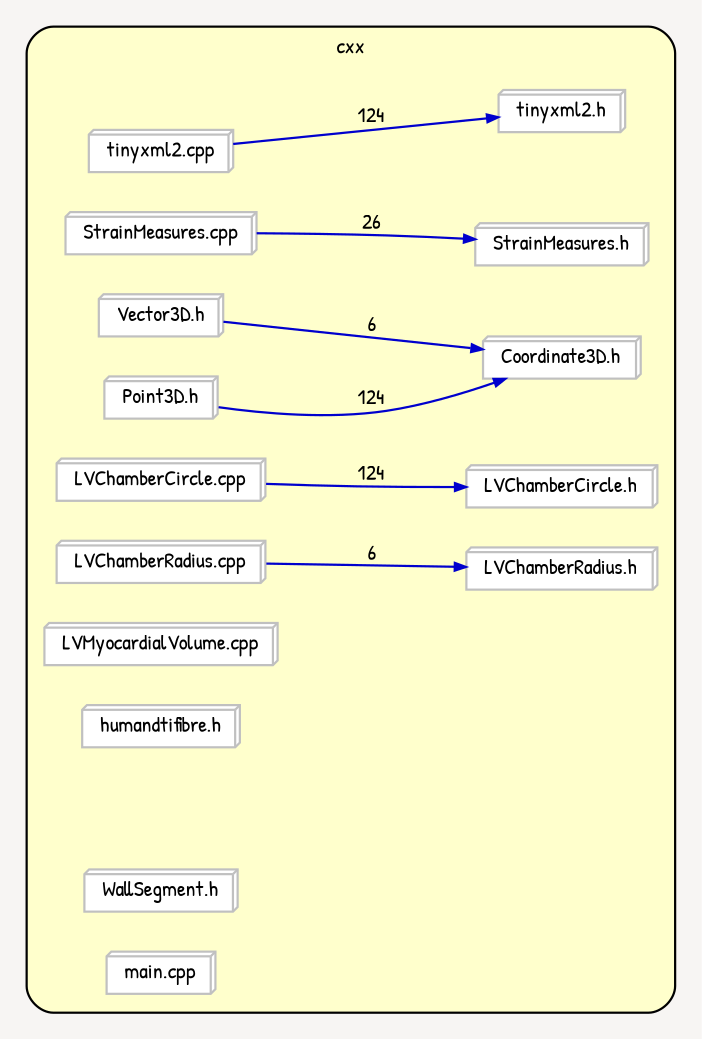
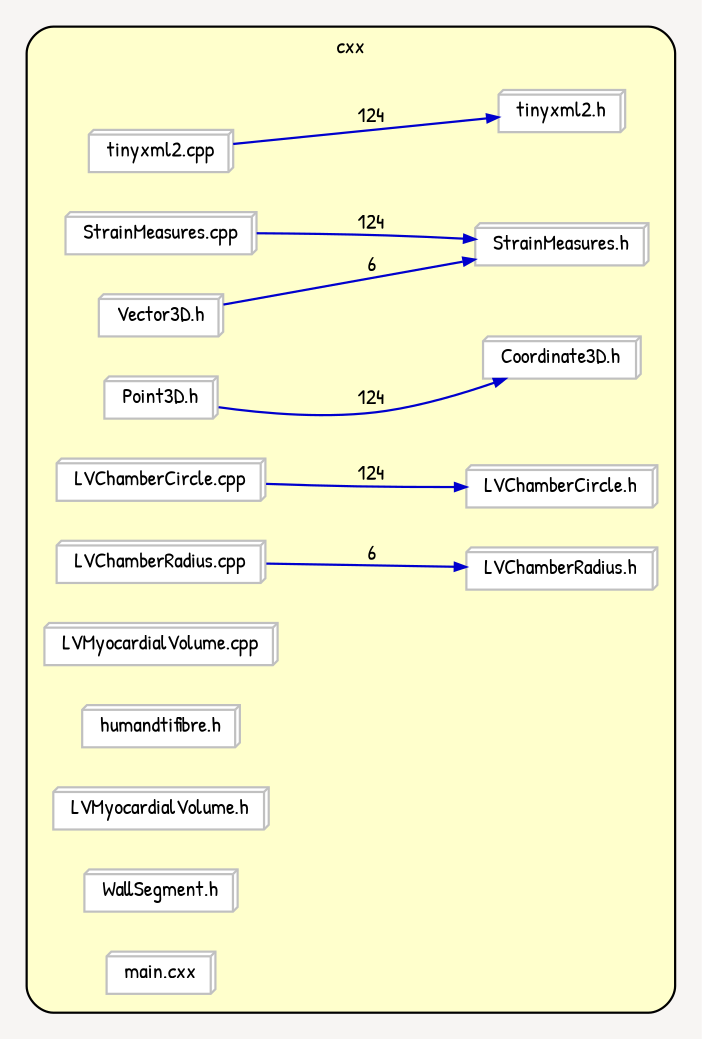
edge "StrainMeasures.cpp" -> "StrainMeasures.h": label "26" -> "124"
edge "Vector3D.h" -> "Coordinate3D.h": now "Vector3D.h" -> "StrainMeasures.h"
node "LVMyocardialVolume.h": added
node "main.cpp": label "main.cpp" -> "main.cxx"
